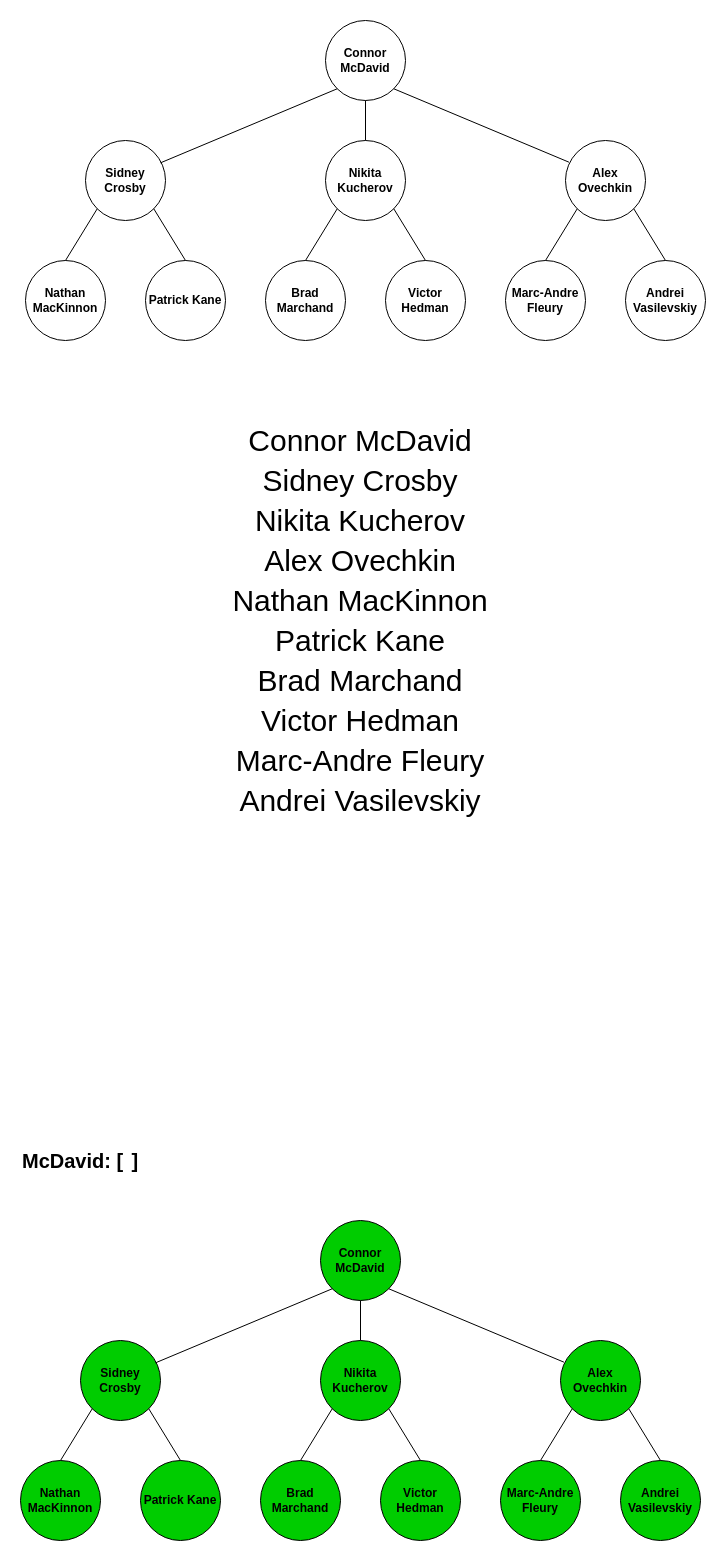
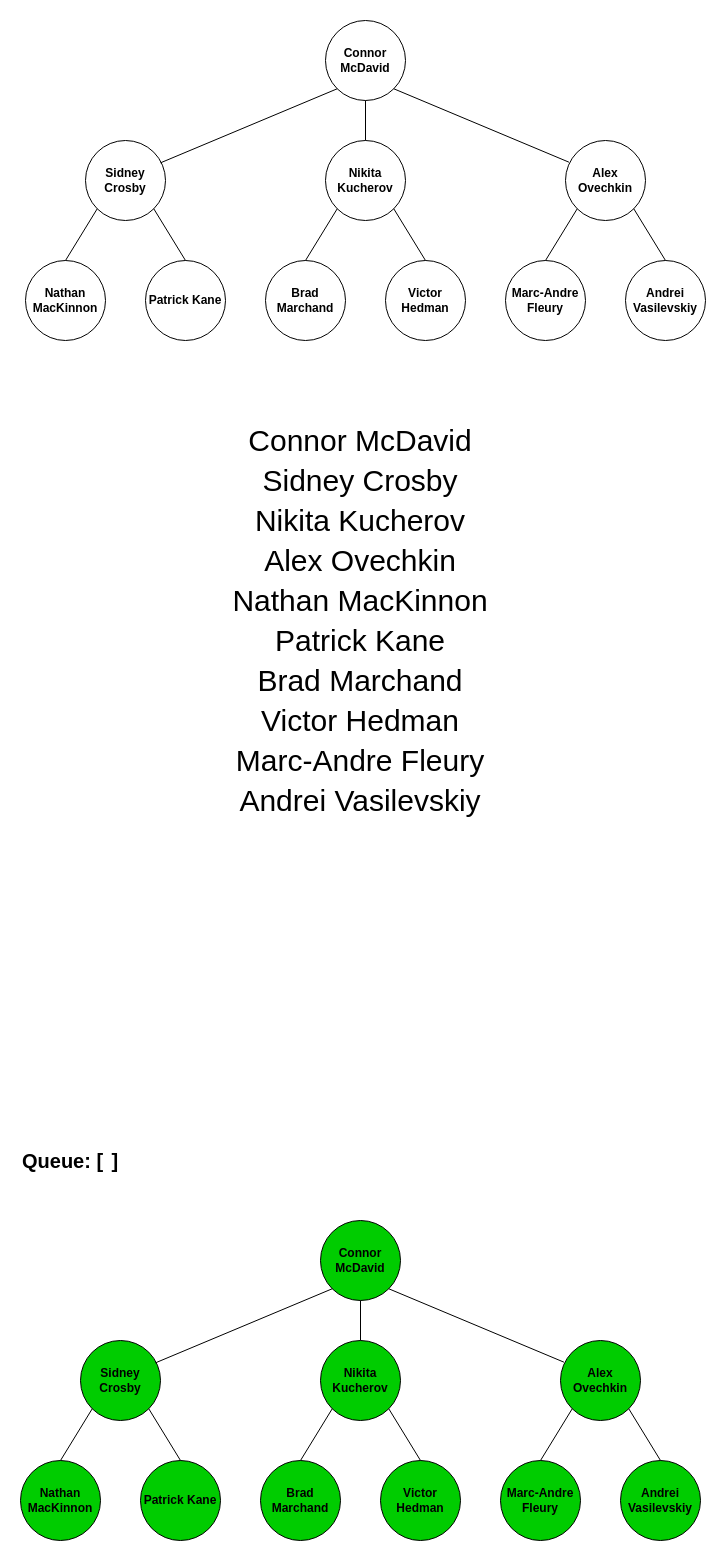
node "McDavid: [ ]": label "McDavid: [ ]" -> "Queue: [ ]"
